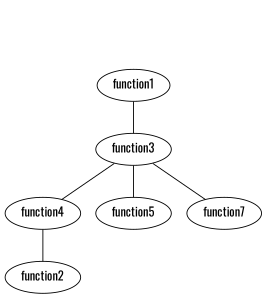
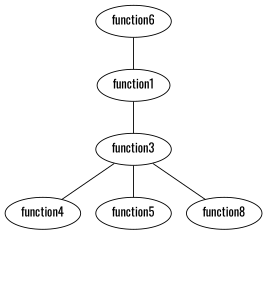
node "function6": added
node "function7": label "function7" -> "function8"
node "function2": removed
